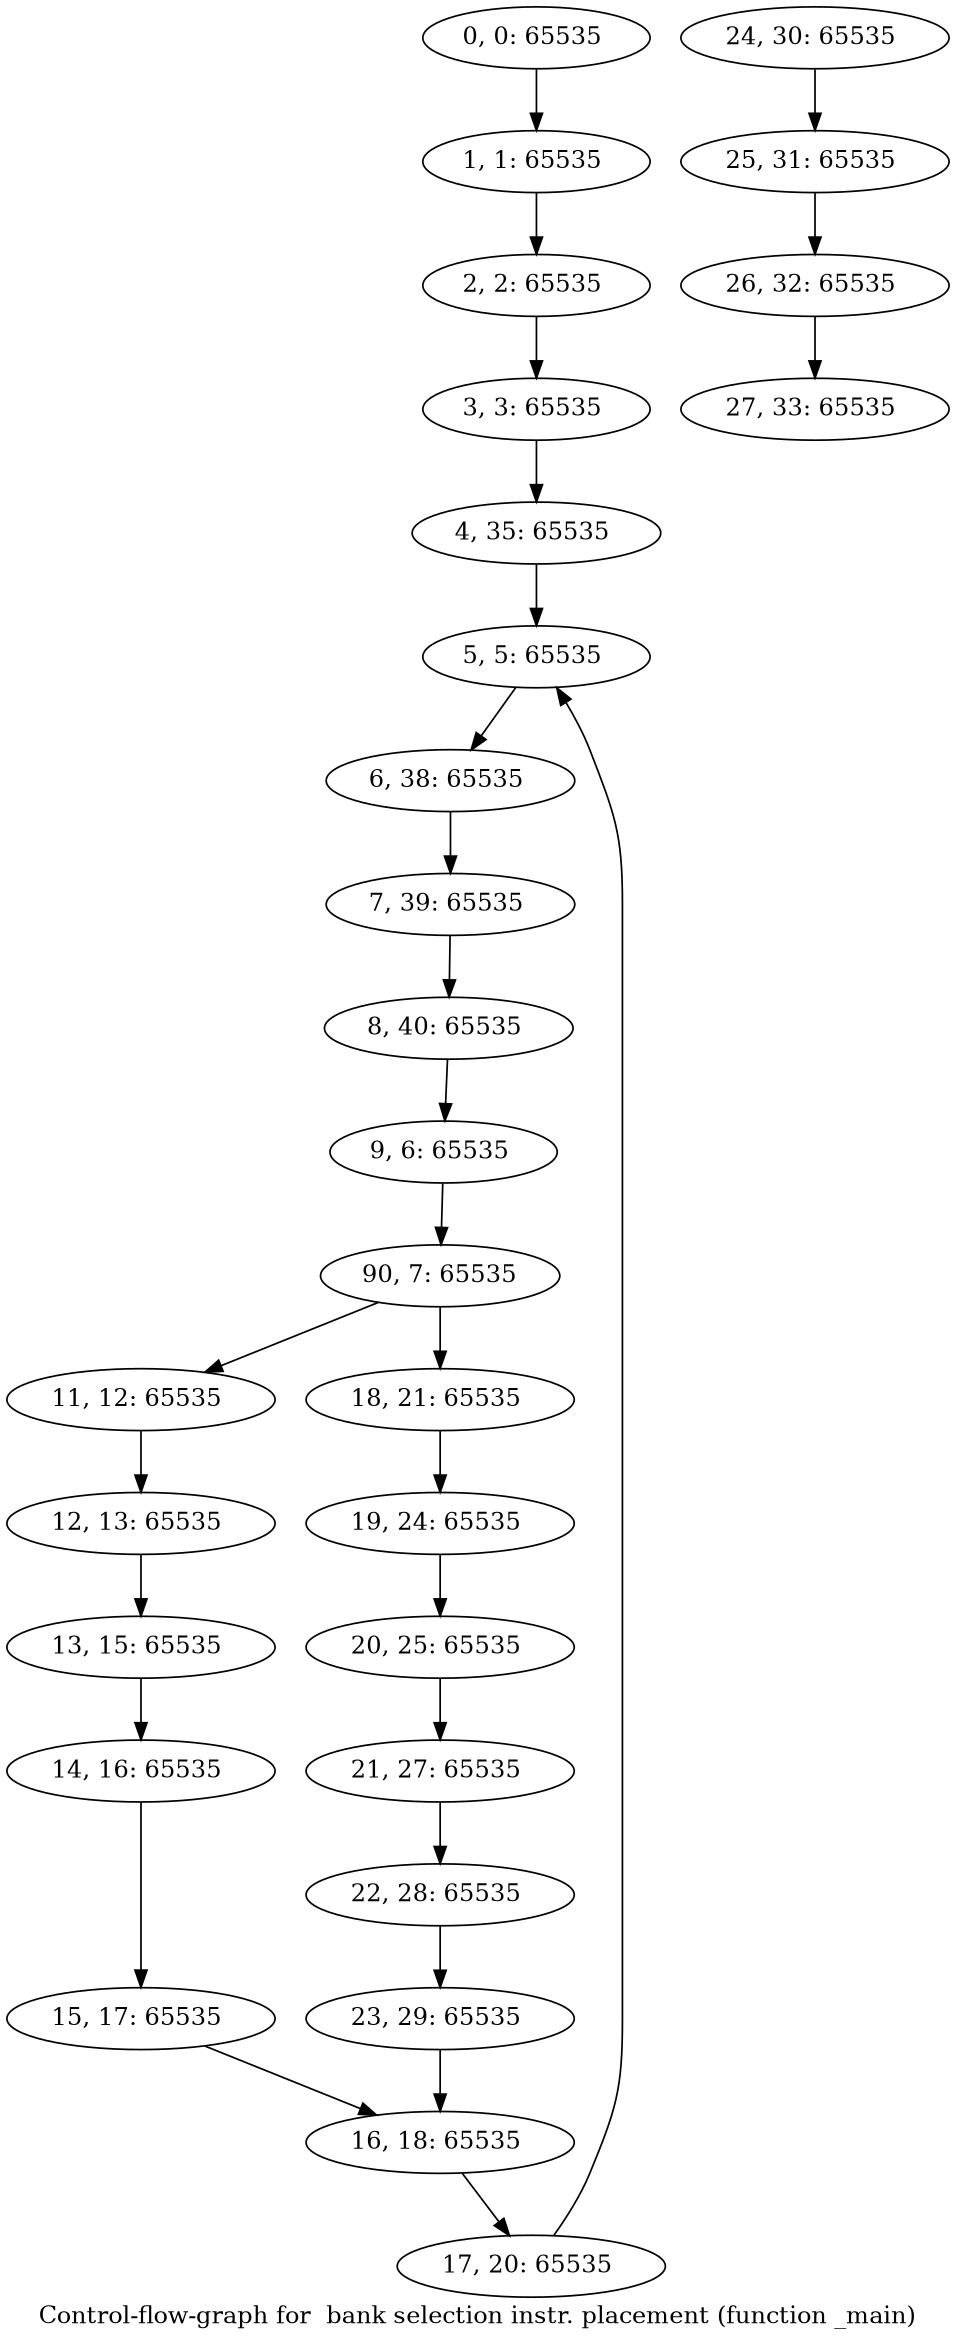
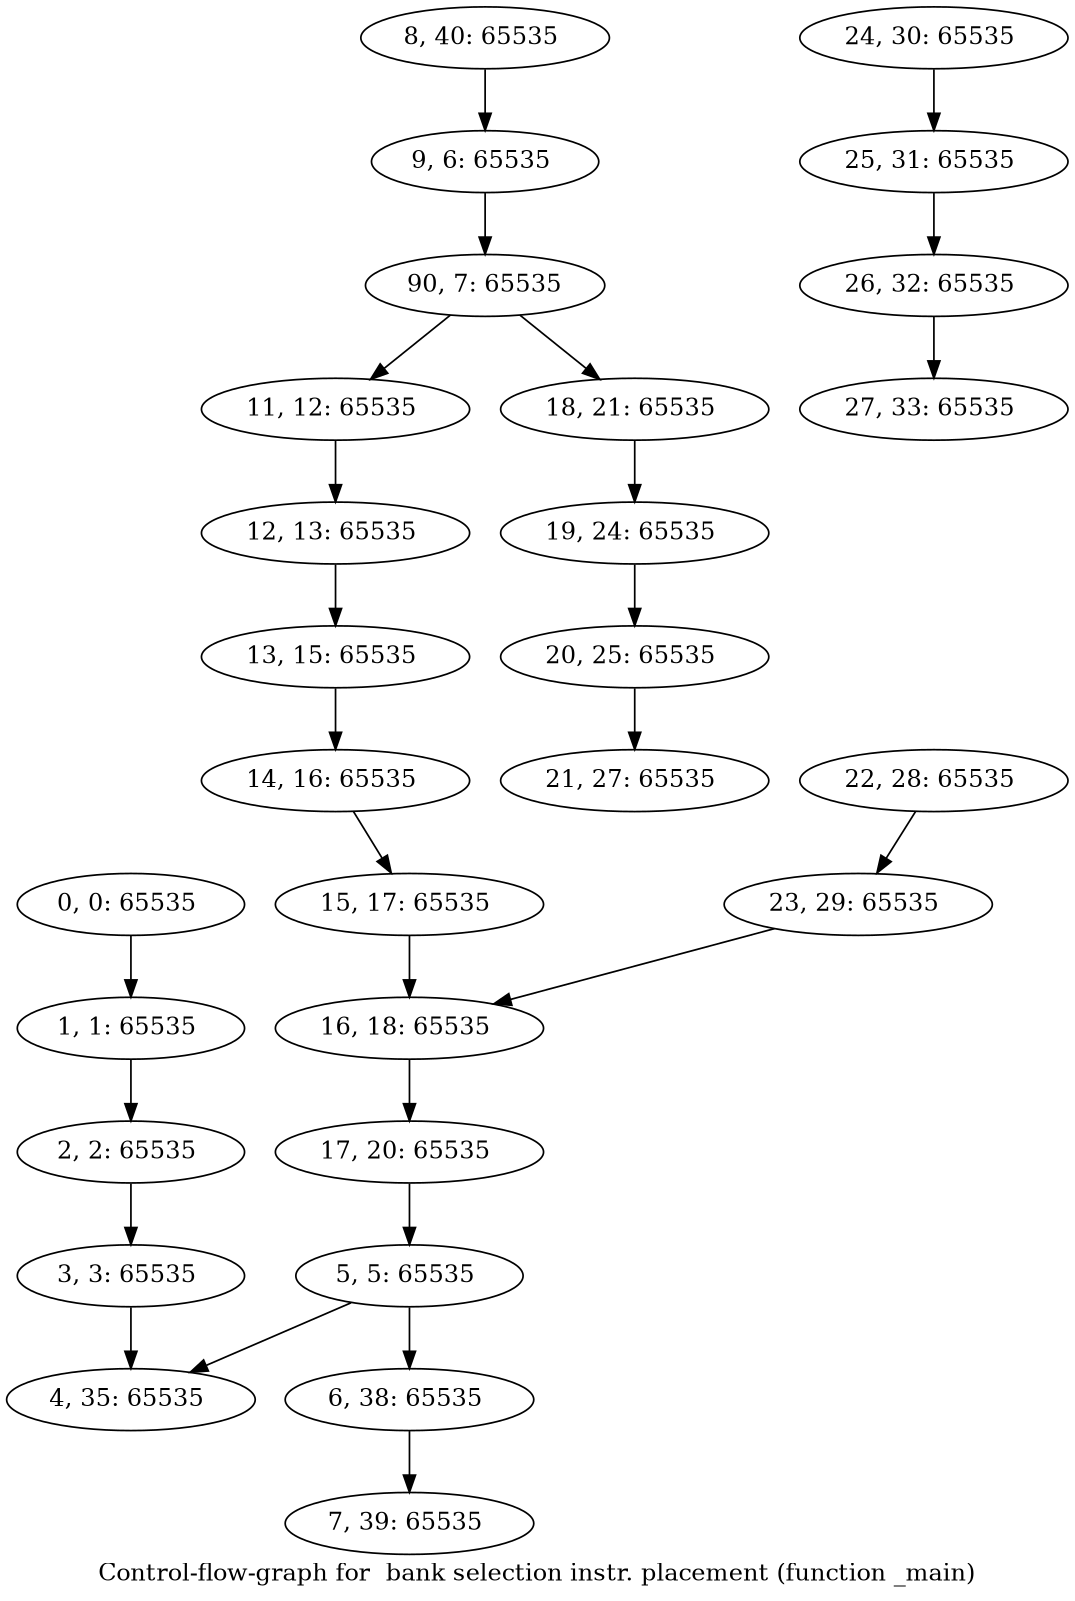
edge "4, 35: 65535" -> "5, 5: 65535": reversed
edge "7, 39: 65535" -> "8, 40: 65535": removed
edge "21, 27: 65535" -> "22, 28: 65535": removed
